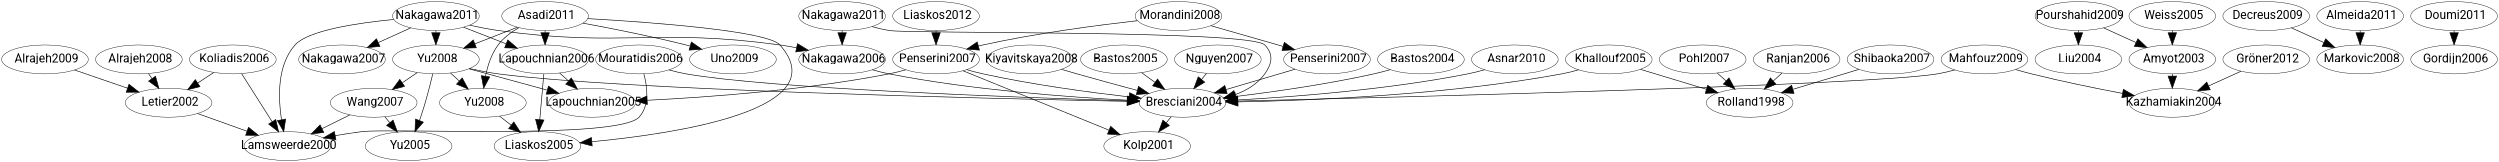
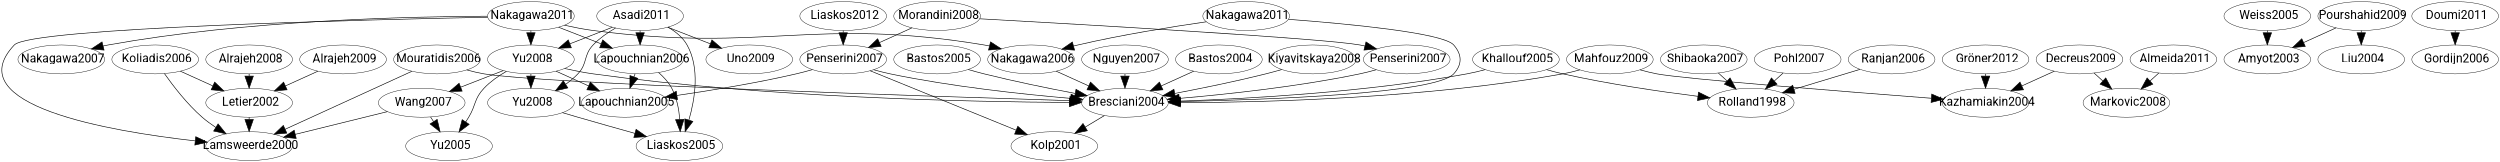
node "Asnar2010": removed
edge "Amyot2003" -> "Kazhamiakin2004": now "Decreus2009" -> "Kazhamiakin2004"
